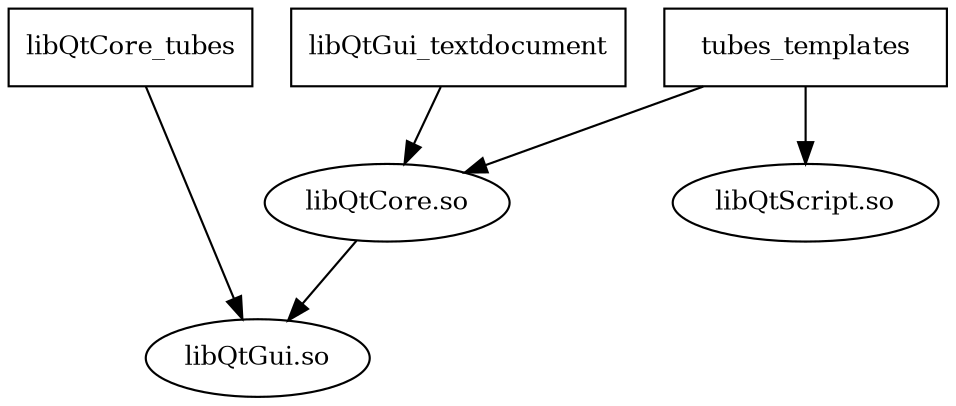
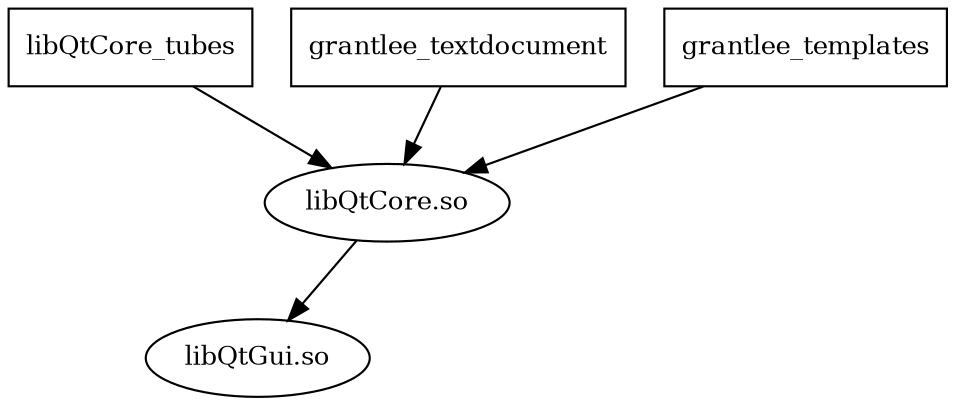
node "libQtGui_textdocument": label "libQtGui_textdocument" -> "grantlee_textdocument"
node "tubes_templates": label "tubes_templates" -> "grantlee_templates"
edge "libQtCore_tubes" -> "libQtGui.so": now "libQtCore_tubes" -> "libQtCore.so"
node "libQtScript.so": removed
